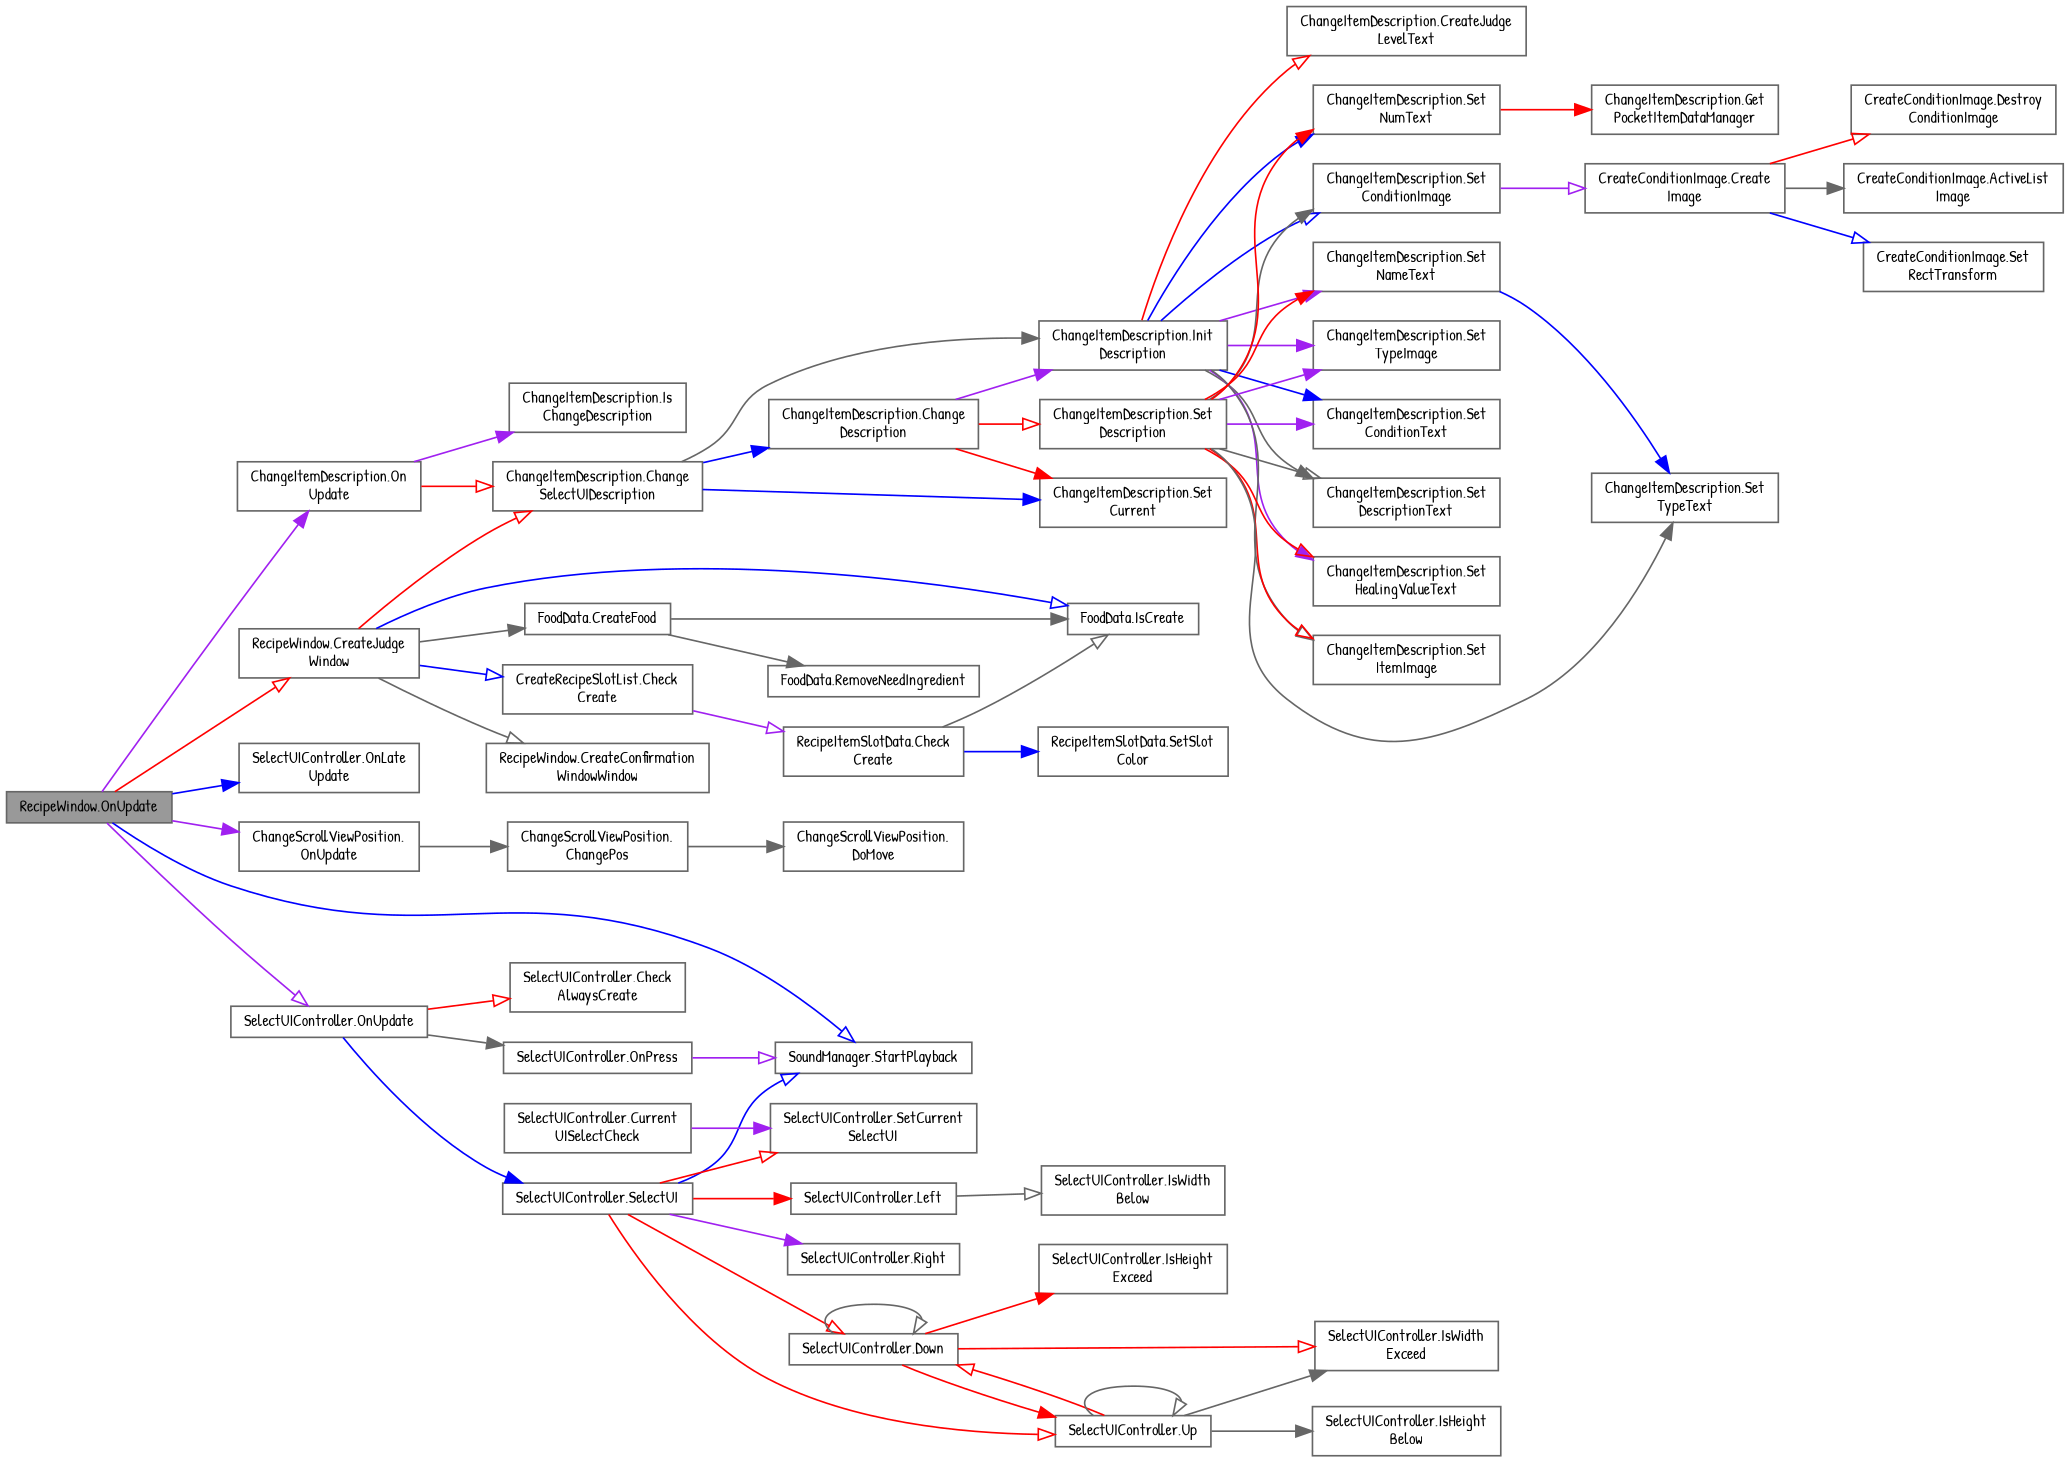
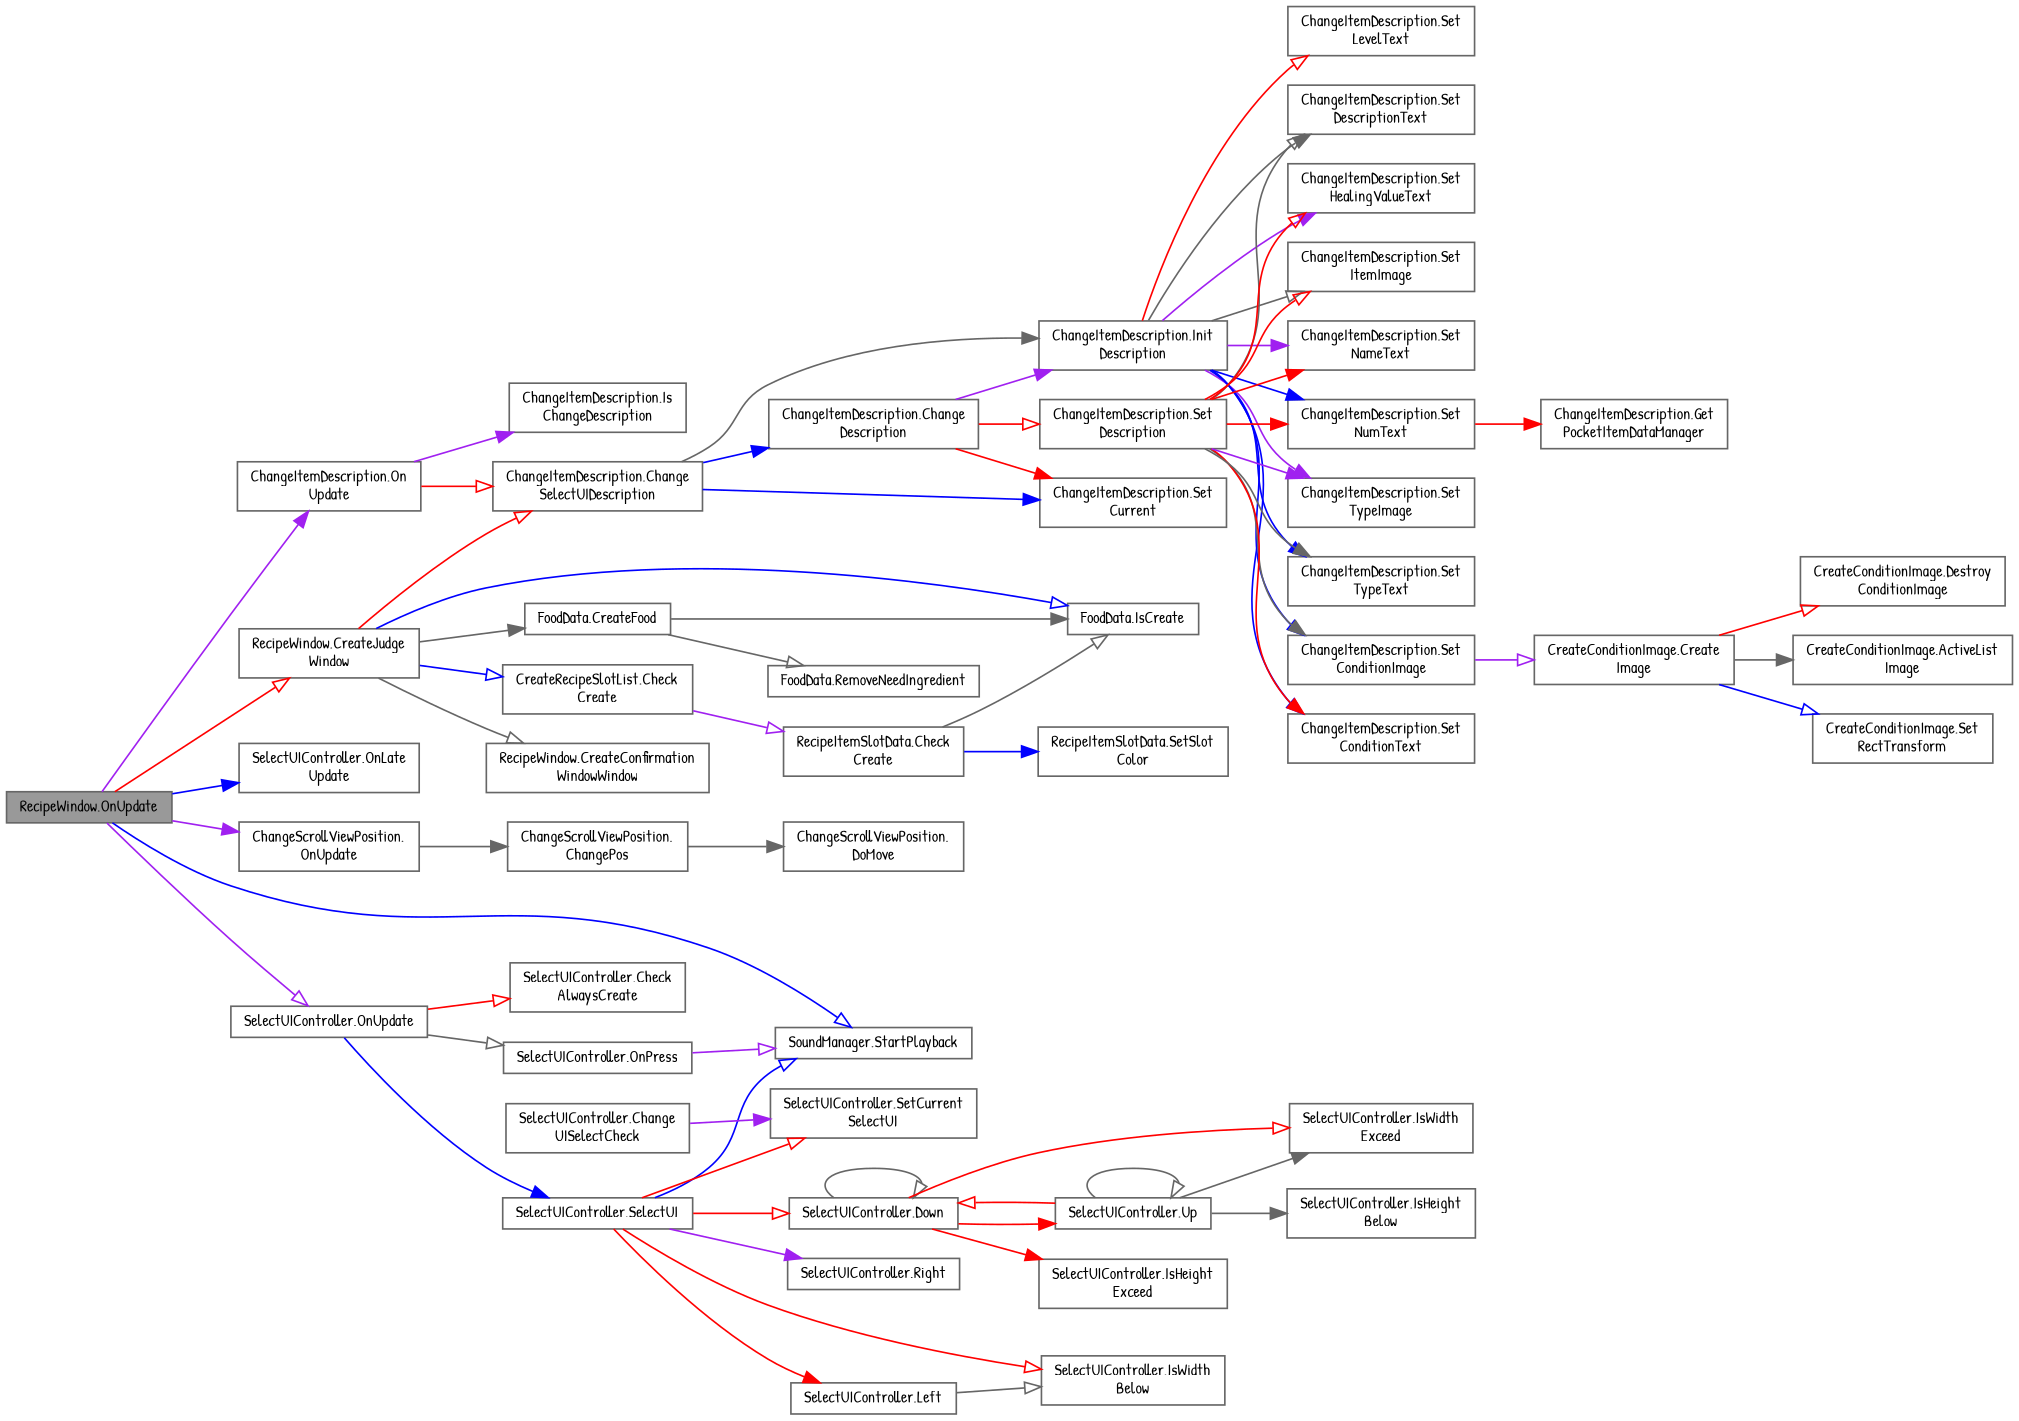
node "ChangeItemDescription.CreateJudge LevelText": label "ChangeItemDescription.CreateJudge LevelText" -> "ChangeItemDescription.Set LevelText"
edge "ChangeItemDescription.Set NameText" -> "ChangeItemDescription.Set TypeText": now "ChangeItemDescription.Init Description" -> "ChangeItemDescription.Set TypeText"
edge "ChangeItemDescription.Set Description" -> "ChangeItemDescription.Set ConditionText": color purple -> red
edge "FoodData.CreateFood" -> "FoodData.RemoveNeedIngredient": arrowhead normal -> onormal
edge "SelectUIController.OnUpdate" -> "SelectUIController.OnPress": arrowhead normal -> onormal
node "SelectUIController.Current UISelectCheck": label "SelectUIController.Current UISelectCheck" -> "SelectUIController.Change UISelectCheck"
edge "SelectUIController.SelectUI" -> "SelectUIController.Up": now "SelectUIController.SelectUI" -> "SelectUIController.IsWidth Below"
